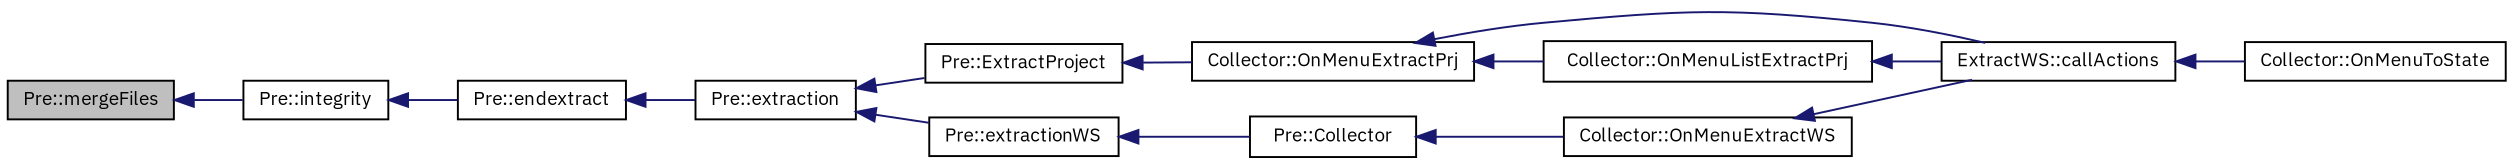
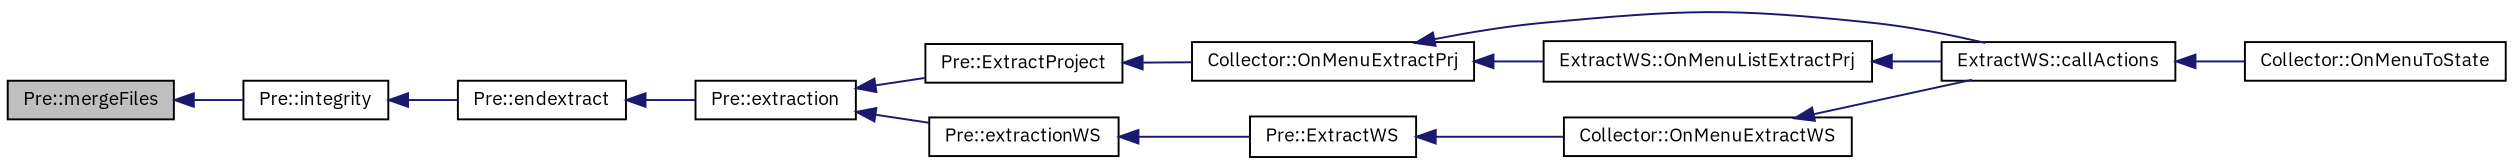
node "Collector::OnMenuListExtractPrj": label "Collector::OnMenuListExtractPrj" -> "ExtractWS::OnMenuListExtractPrj"
node "Pre::Collector": label "Pre::Collector" -> "Pre::ExtractWS"
